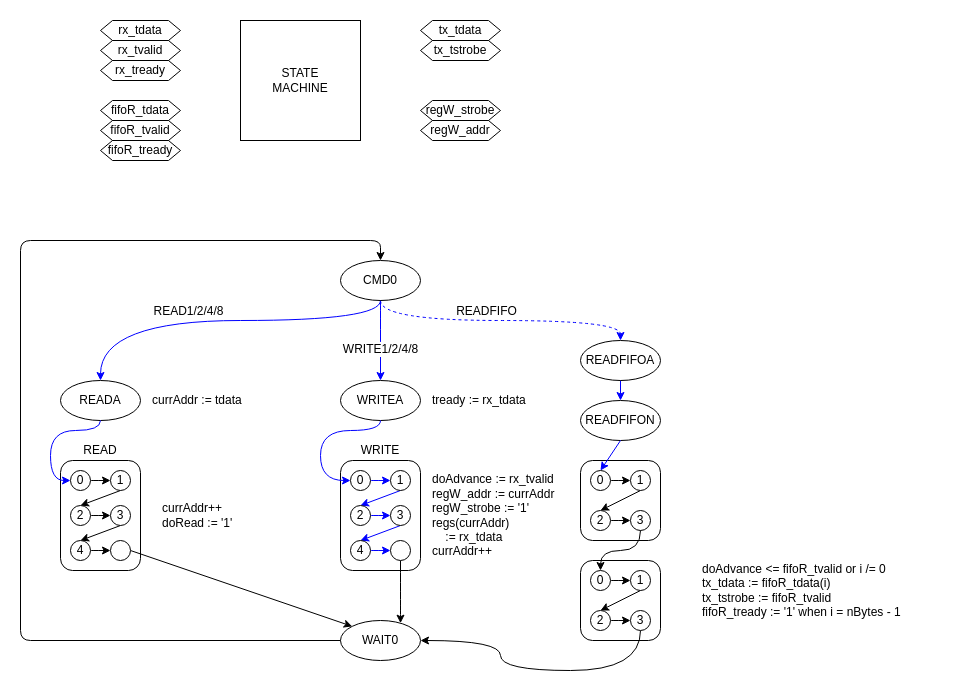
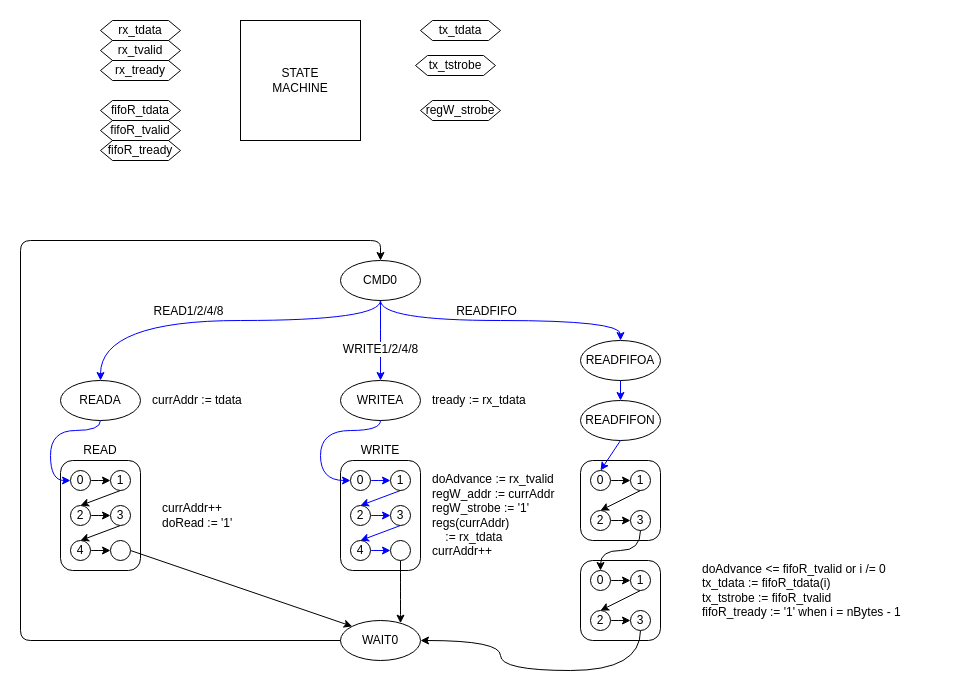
node "tx_tstrobe": moved (461, 51) -> (456, 66)
node "regW_addr": removed
edge "CMD0" -> "READFIFOA": style dashed -> solid
